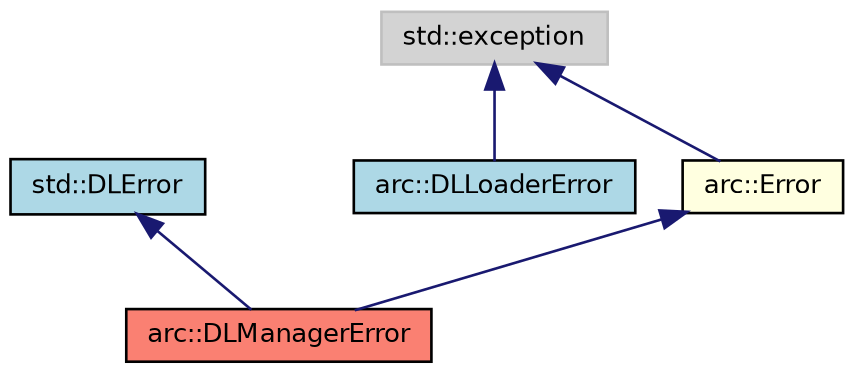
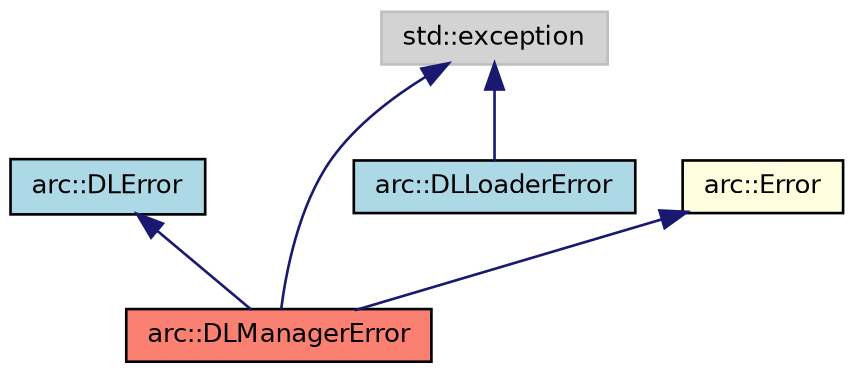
edge "arc::Error" -> "std::exception": now "arc::DLManagerError" -> "std::exception"
node "std::DLError": label "std::DLError" -> "arc::DLError"
